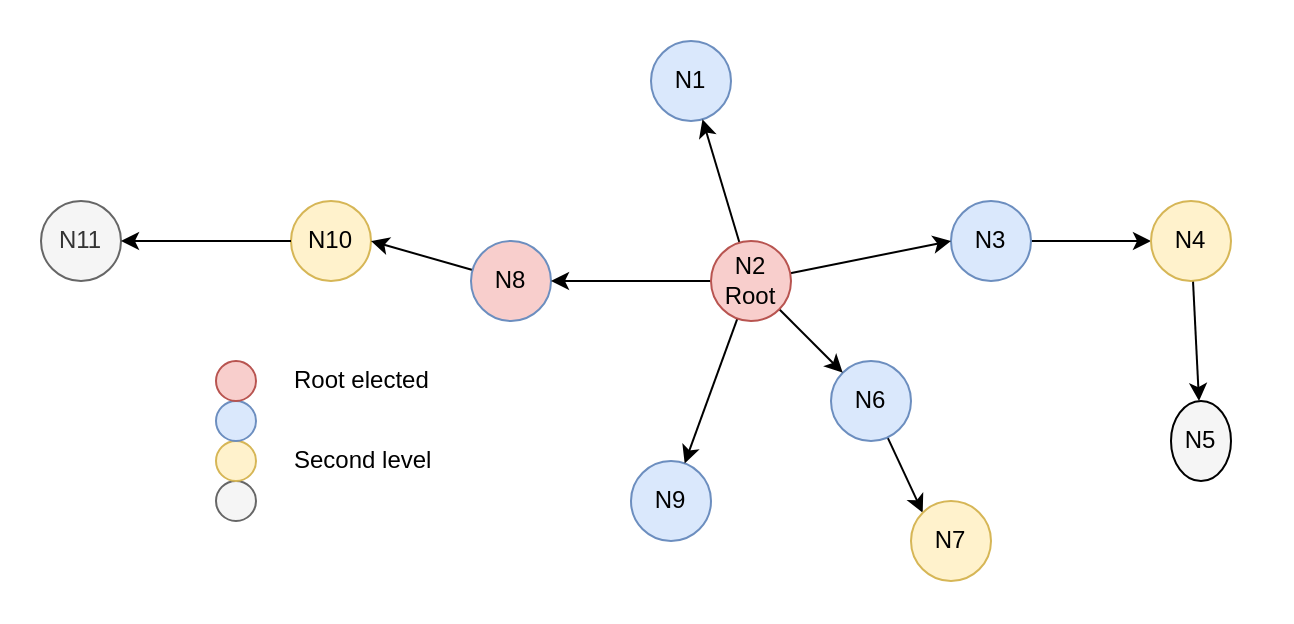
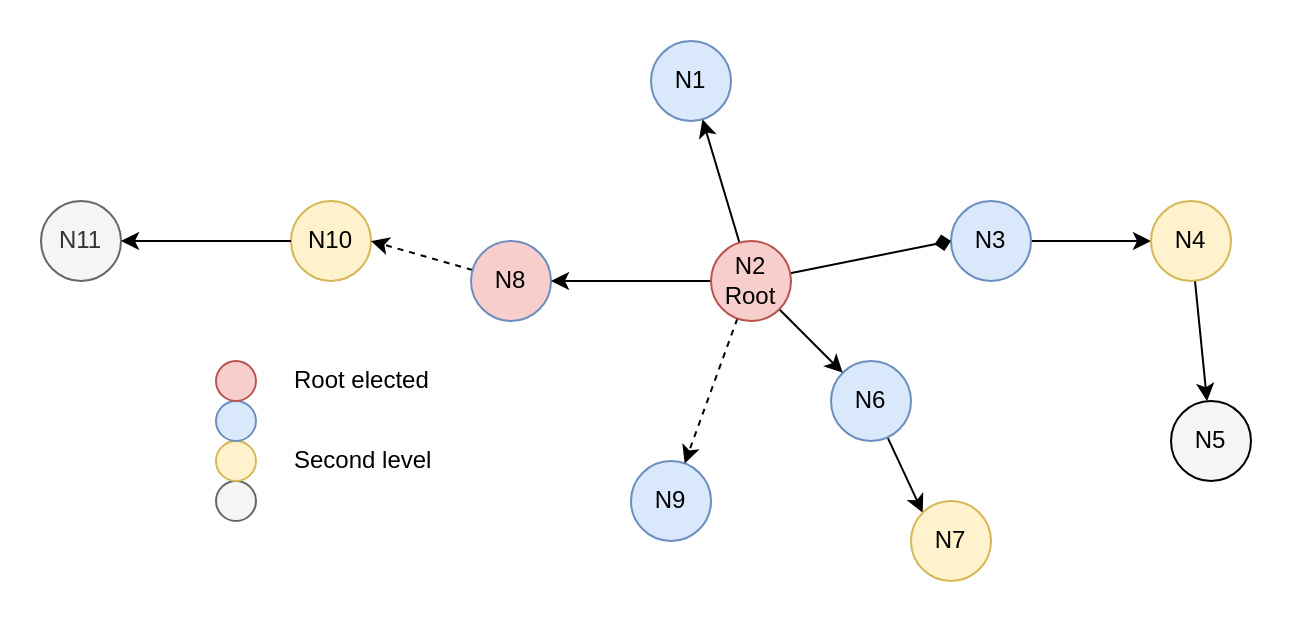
edge "N2 Root" -> "N3": arrowhead classic -> diamond
edge "N8" -> "N10": style solid -> dashed
edge "N2 Root" -> "N9": style solid -> dashed
node "N5": size 60x80 -> 80x80
